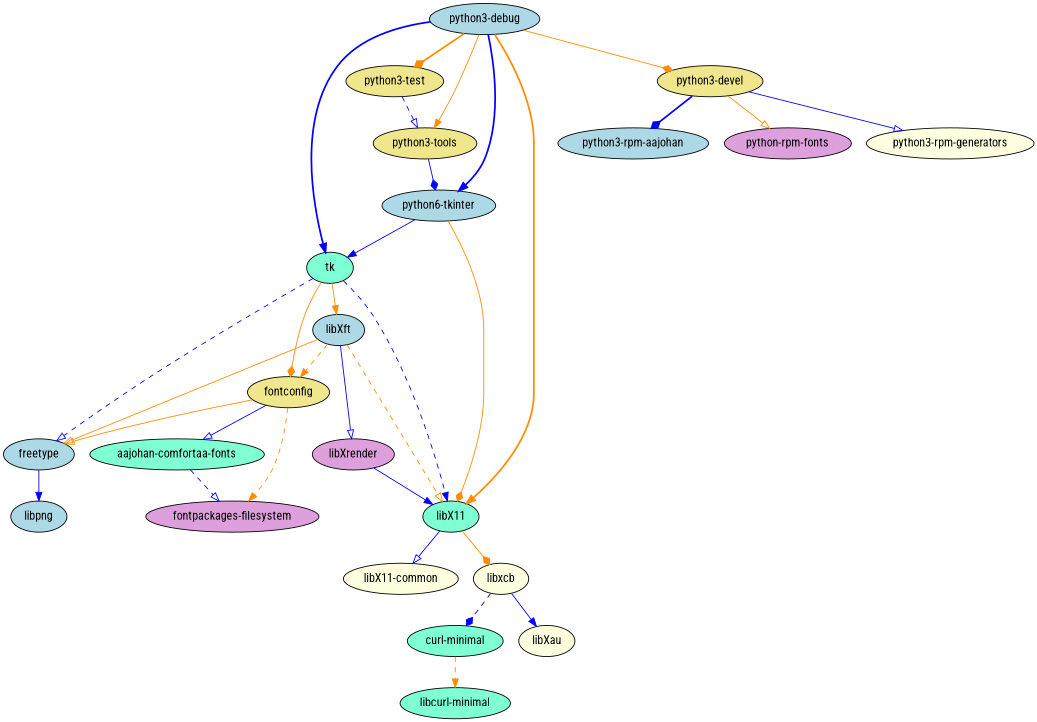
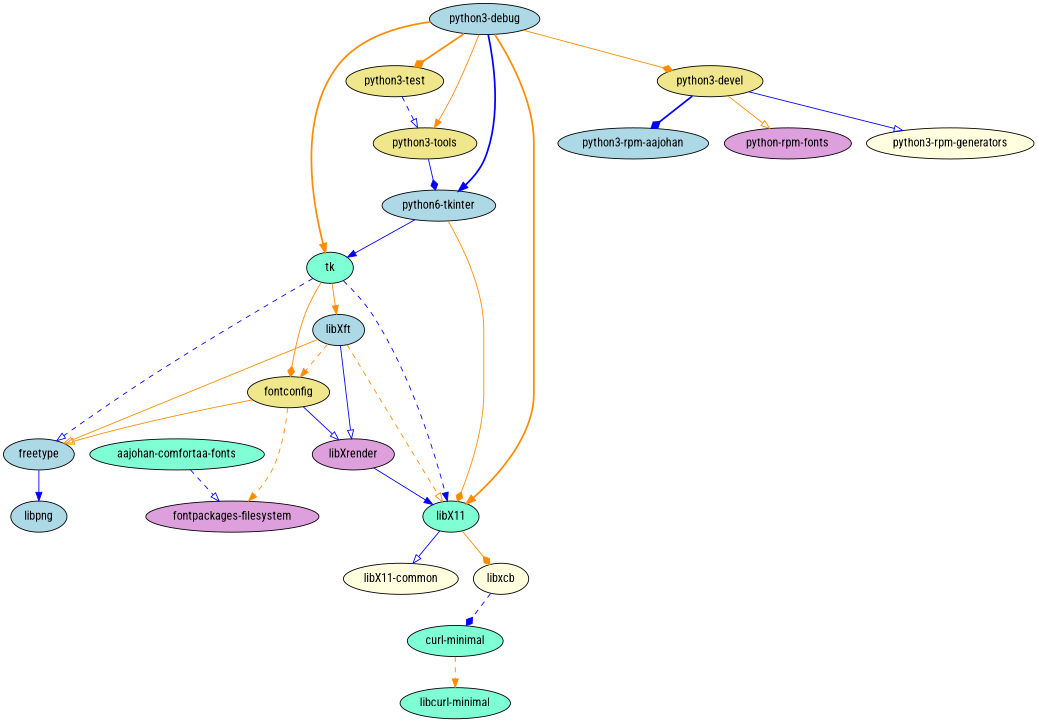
edge "python3-debug" -> "tk": color blue -> darkorange
edge "fontconfig" -> "aajohan-comfortaa-fonts": now "fontconfig" -> "libXrender"
node "libXau": removed
